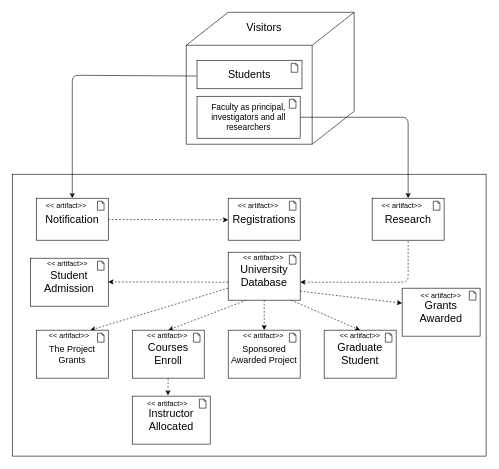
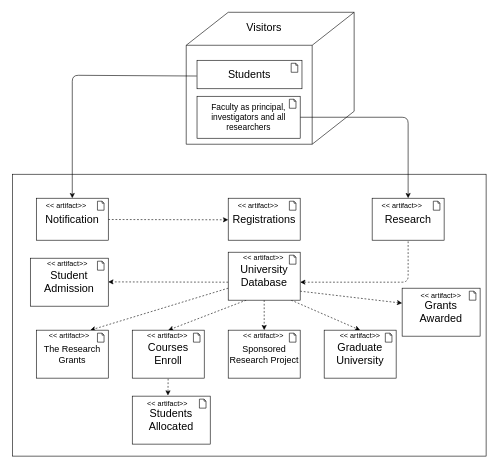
node "The Project Grants": label "The Project Grants" -> "The Research Grants"
node "Sponsored Awarded Project": label "Sponsored Awarded Project" -> "Sponsored Research Project"
node "Graduate Student": label "Graduate Student" -> "Graduate University"
node "Instructor Allocated": label "Instructor Allocated" -> "Students Allocated"
